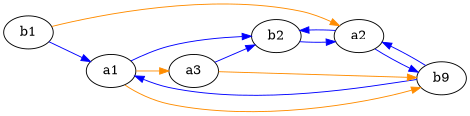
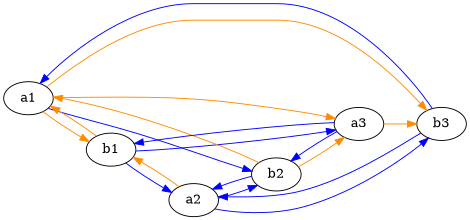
edge "b1" -> "a2": color darkorange -> blue
edge "b1" -> "a1": color blue -> darkorange
node "b9": label "b9" -> "b3"
edge "a1" -> "b1": added
edge "b2" -> "a1": added
edge "a3" -> "b1": added
edge "b1" -> "a3": added
edge "b2" -> "a3": added
edge "a2" -> "b1": added
